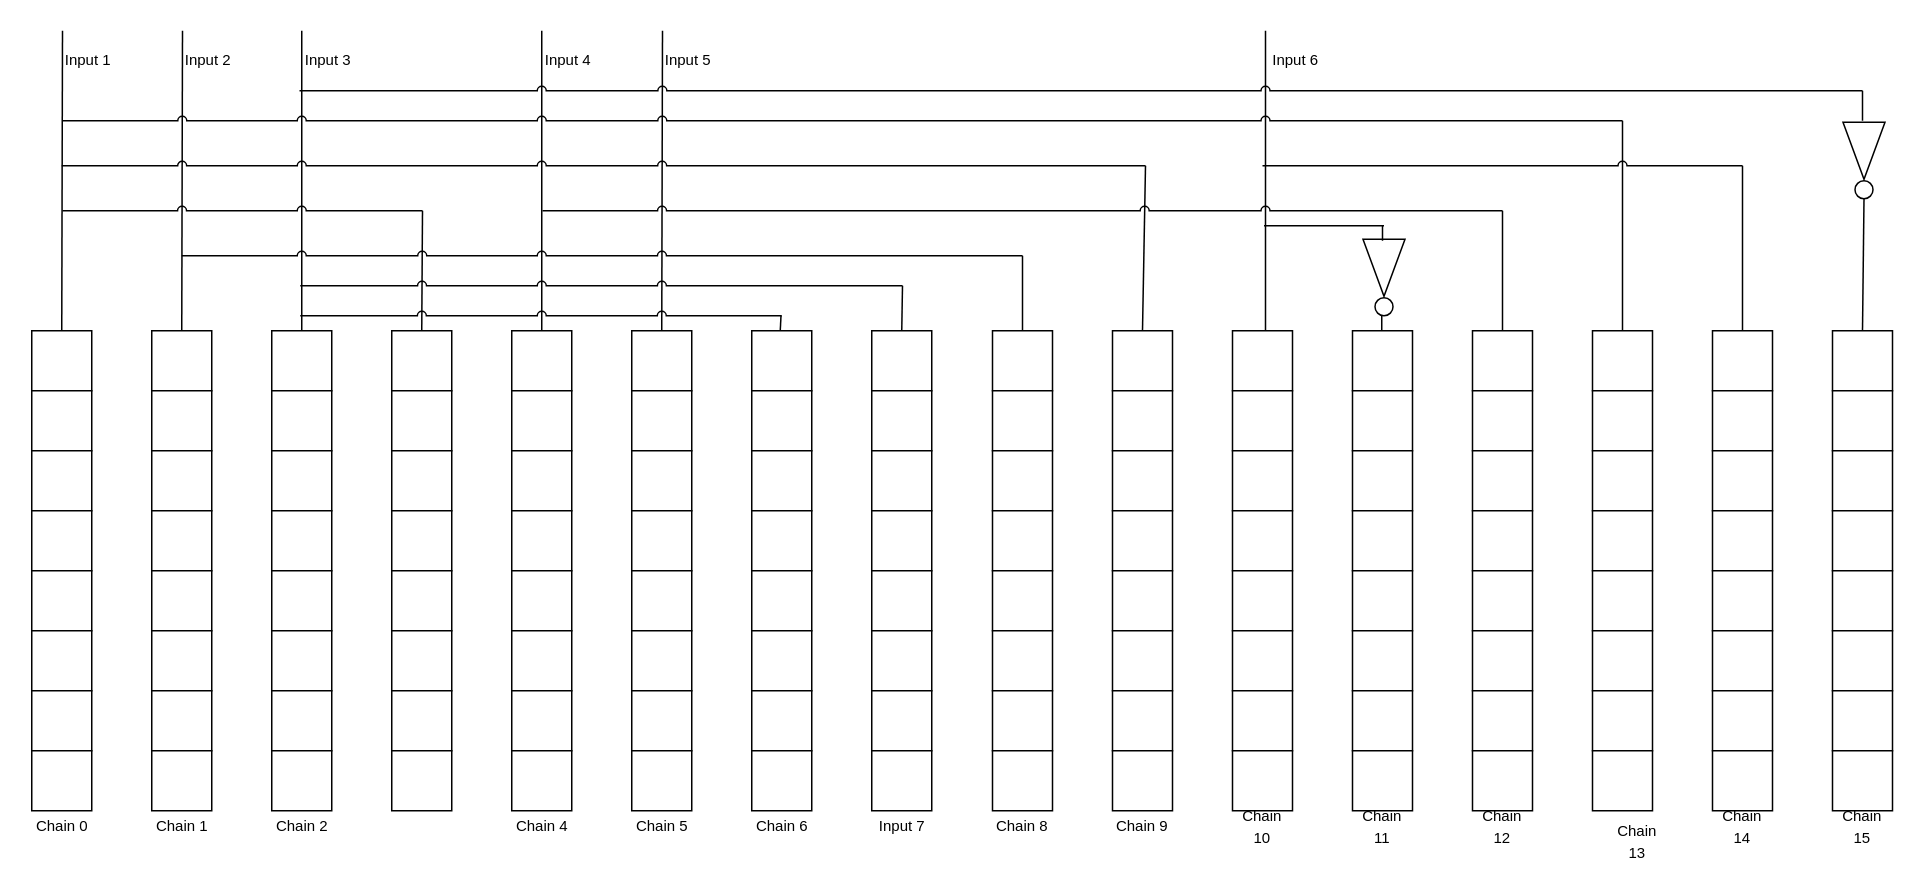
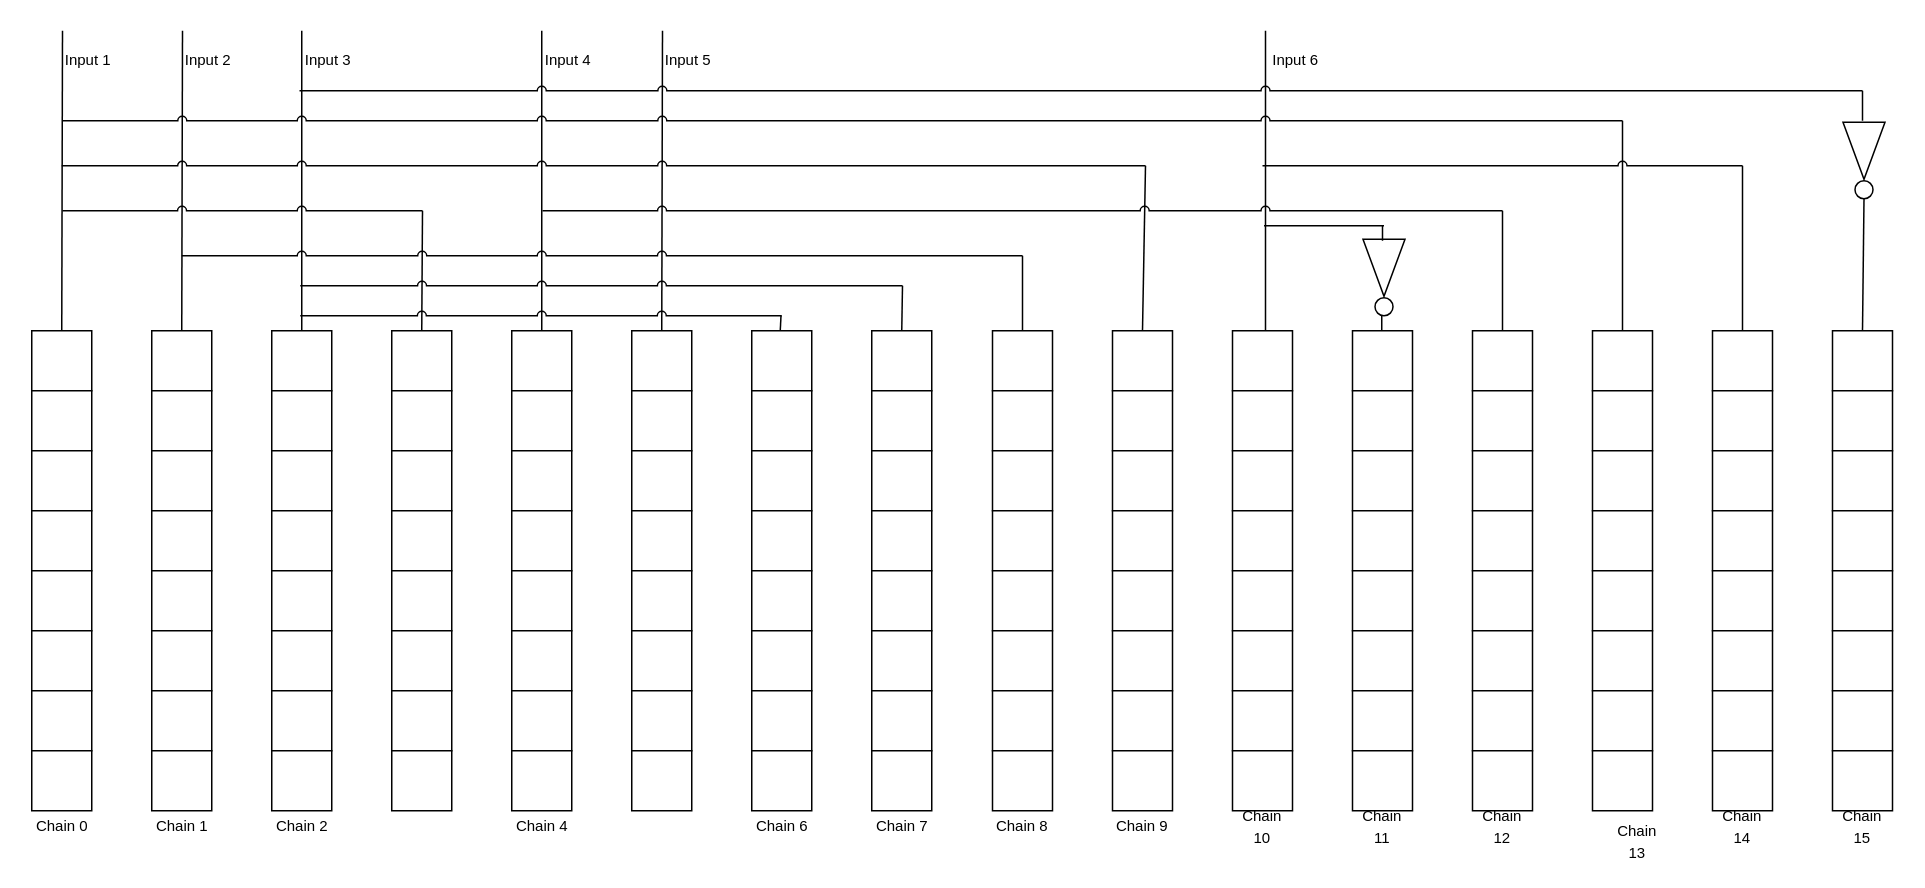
node "Chain 5": removed
node "Input 7": label "Input 7" -> "Chain 7"
